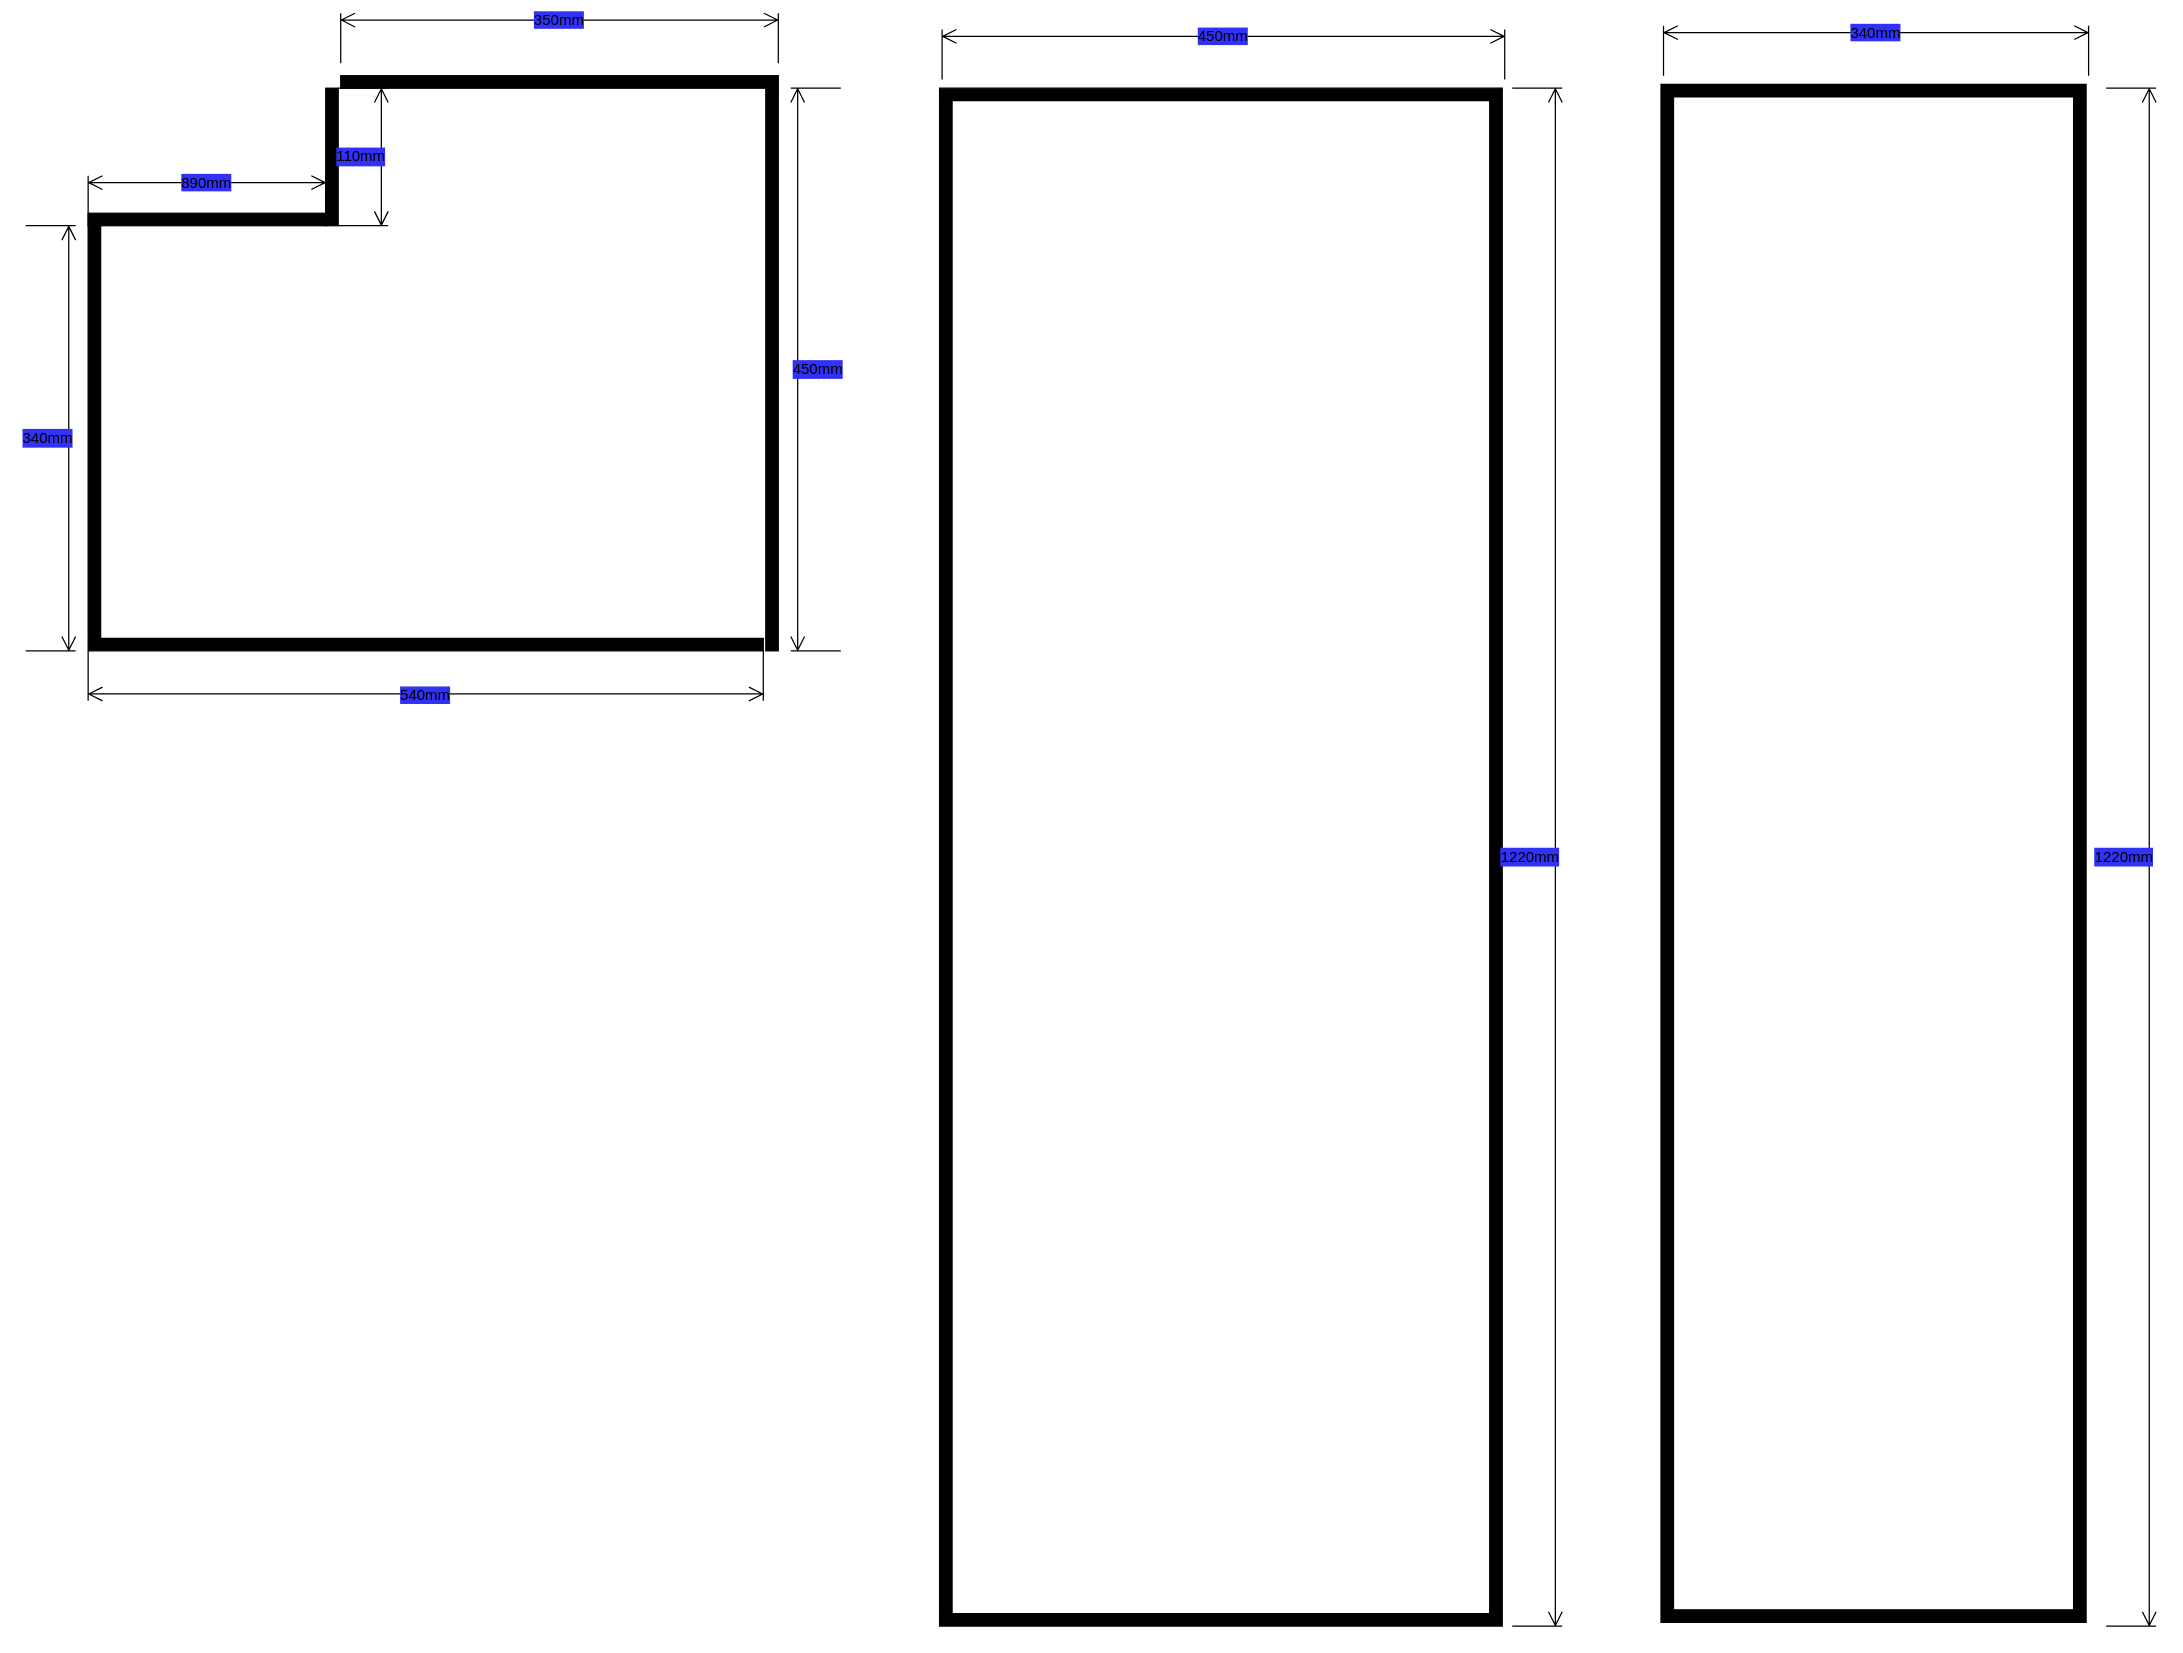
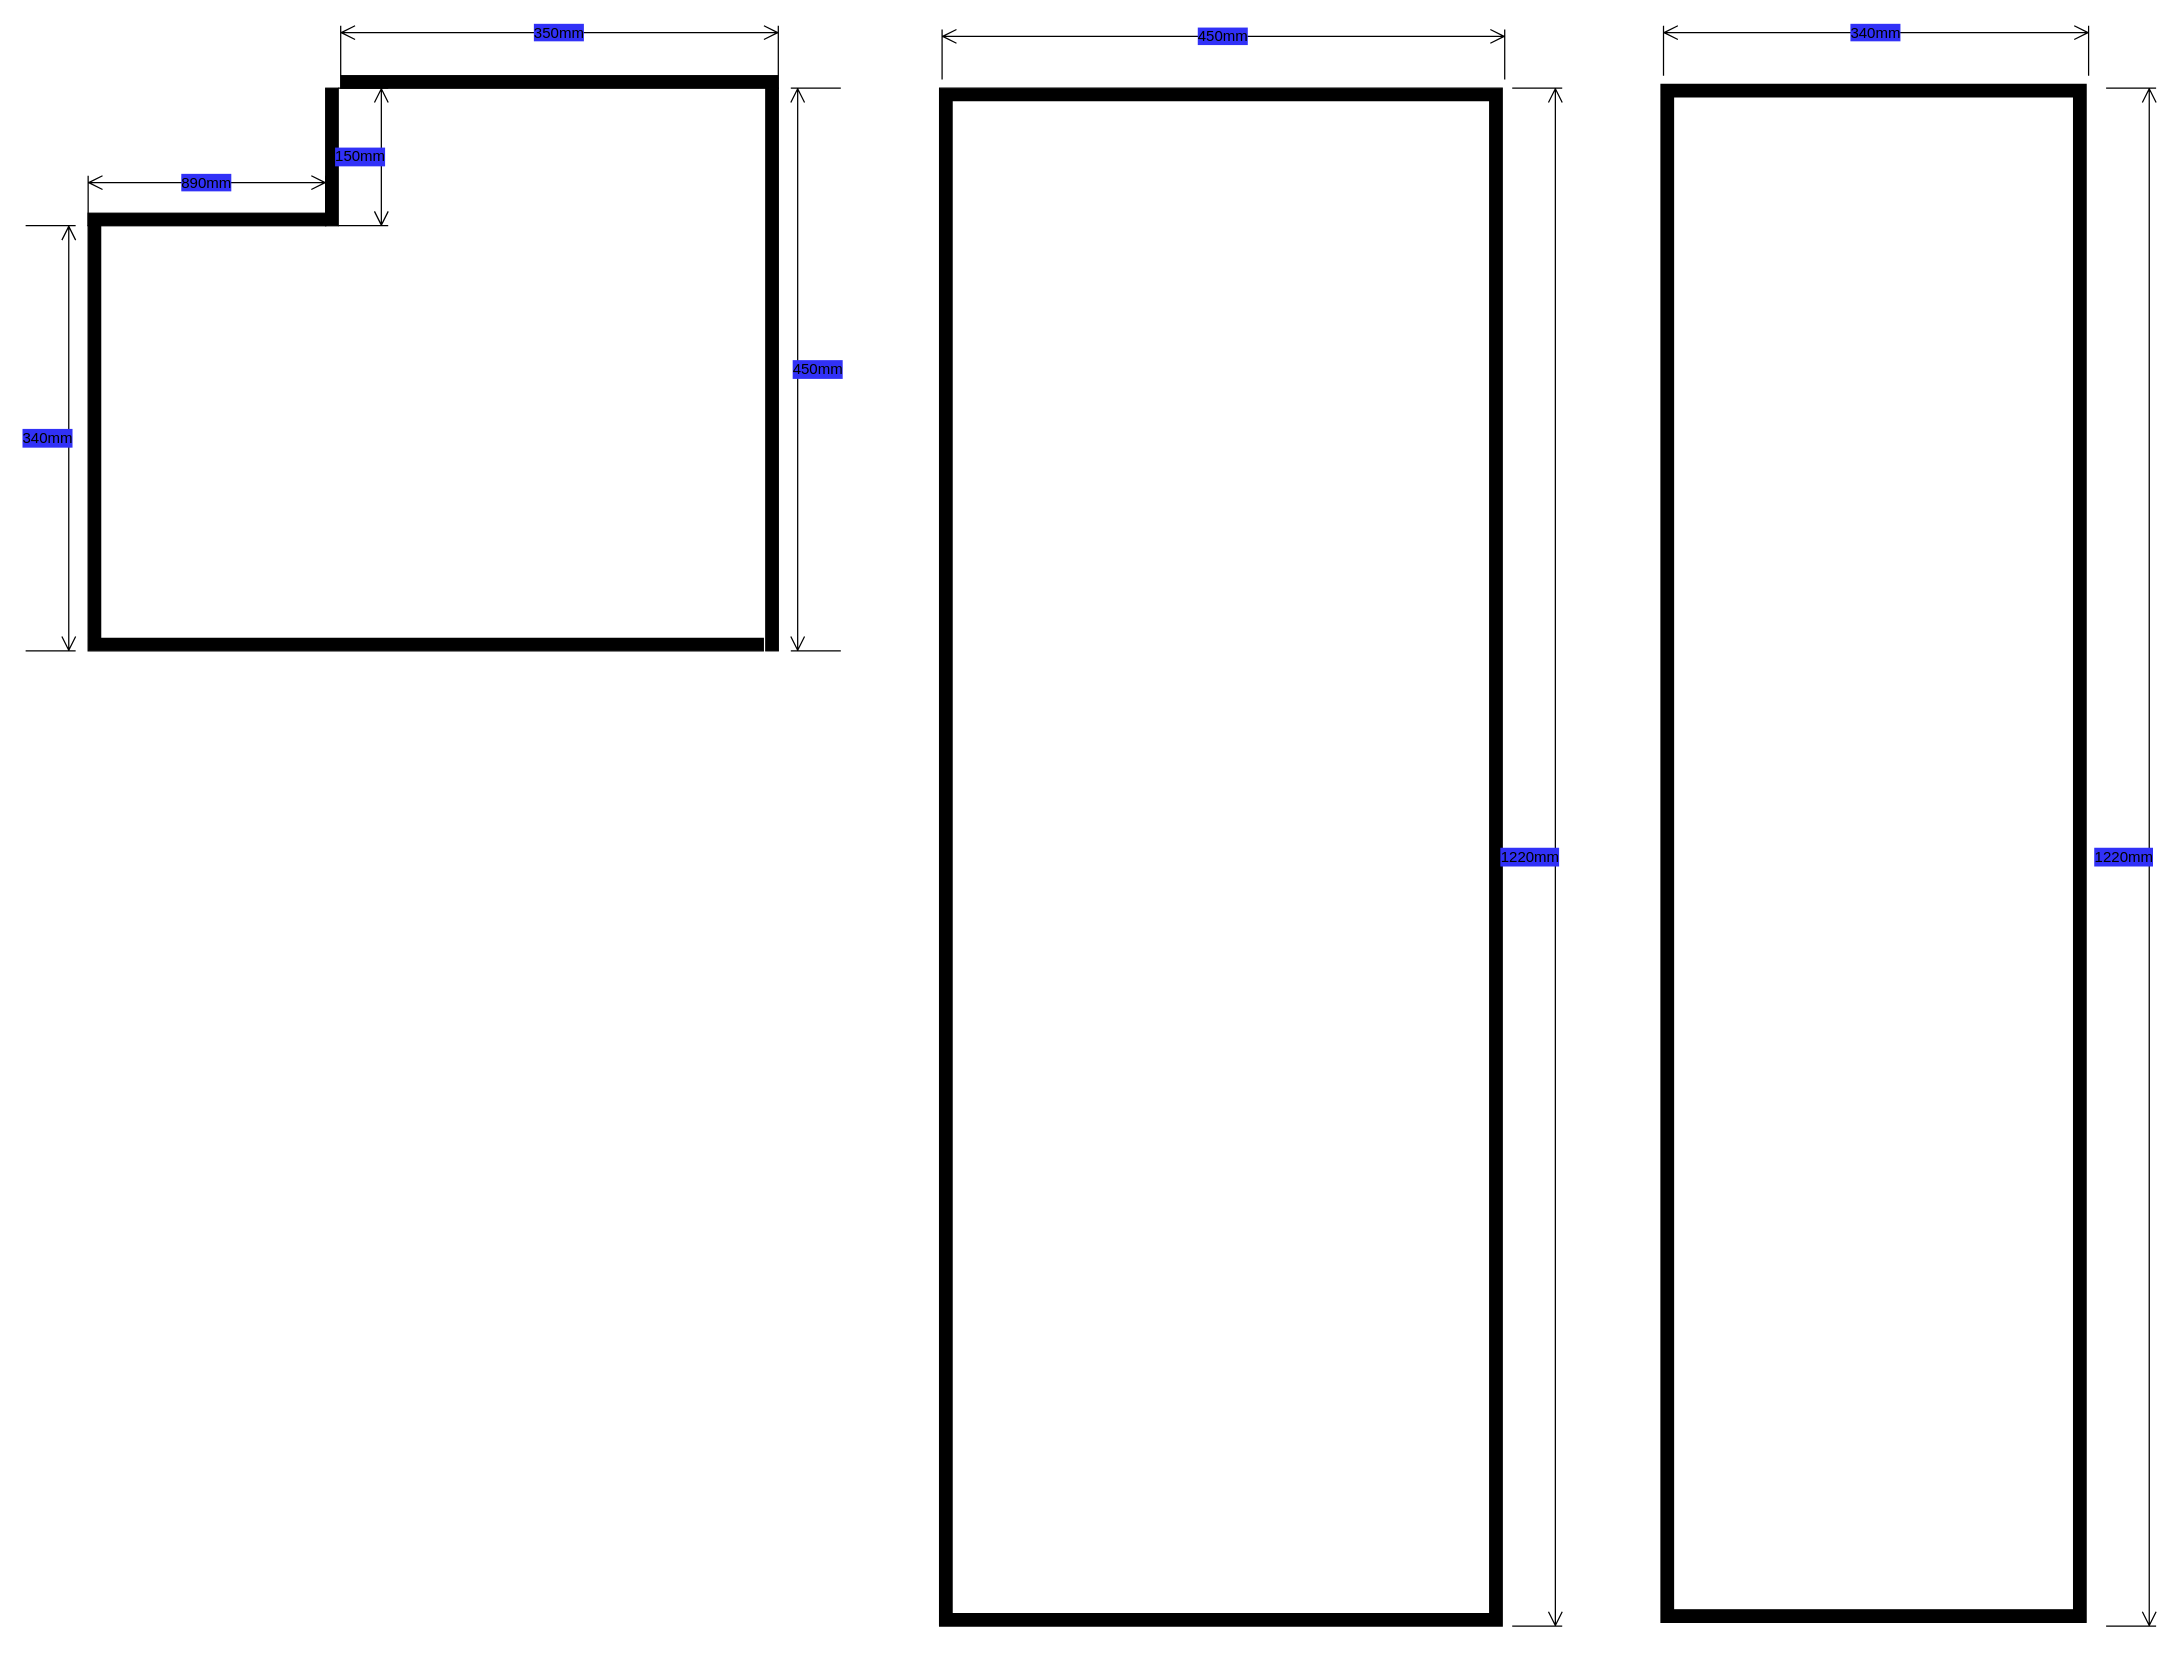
node "350mm": moved (559, 38) -> (559, 51)
node "110mm": label "110mm" -> "150mm"
node "540mm": removed
